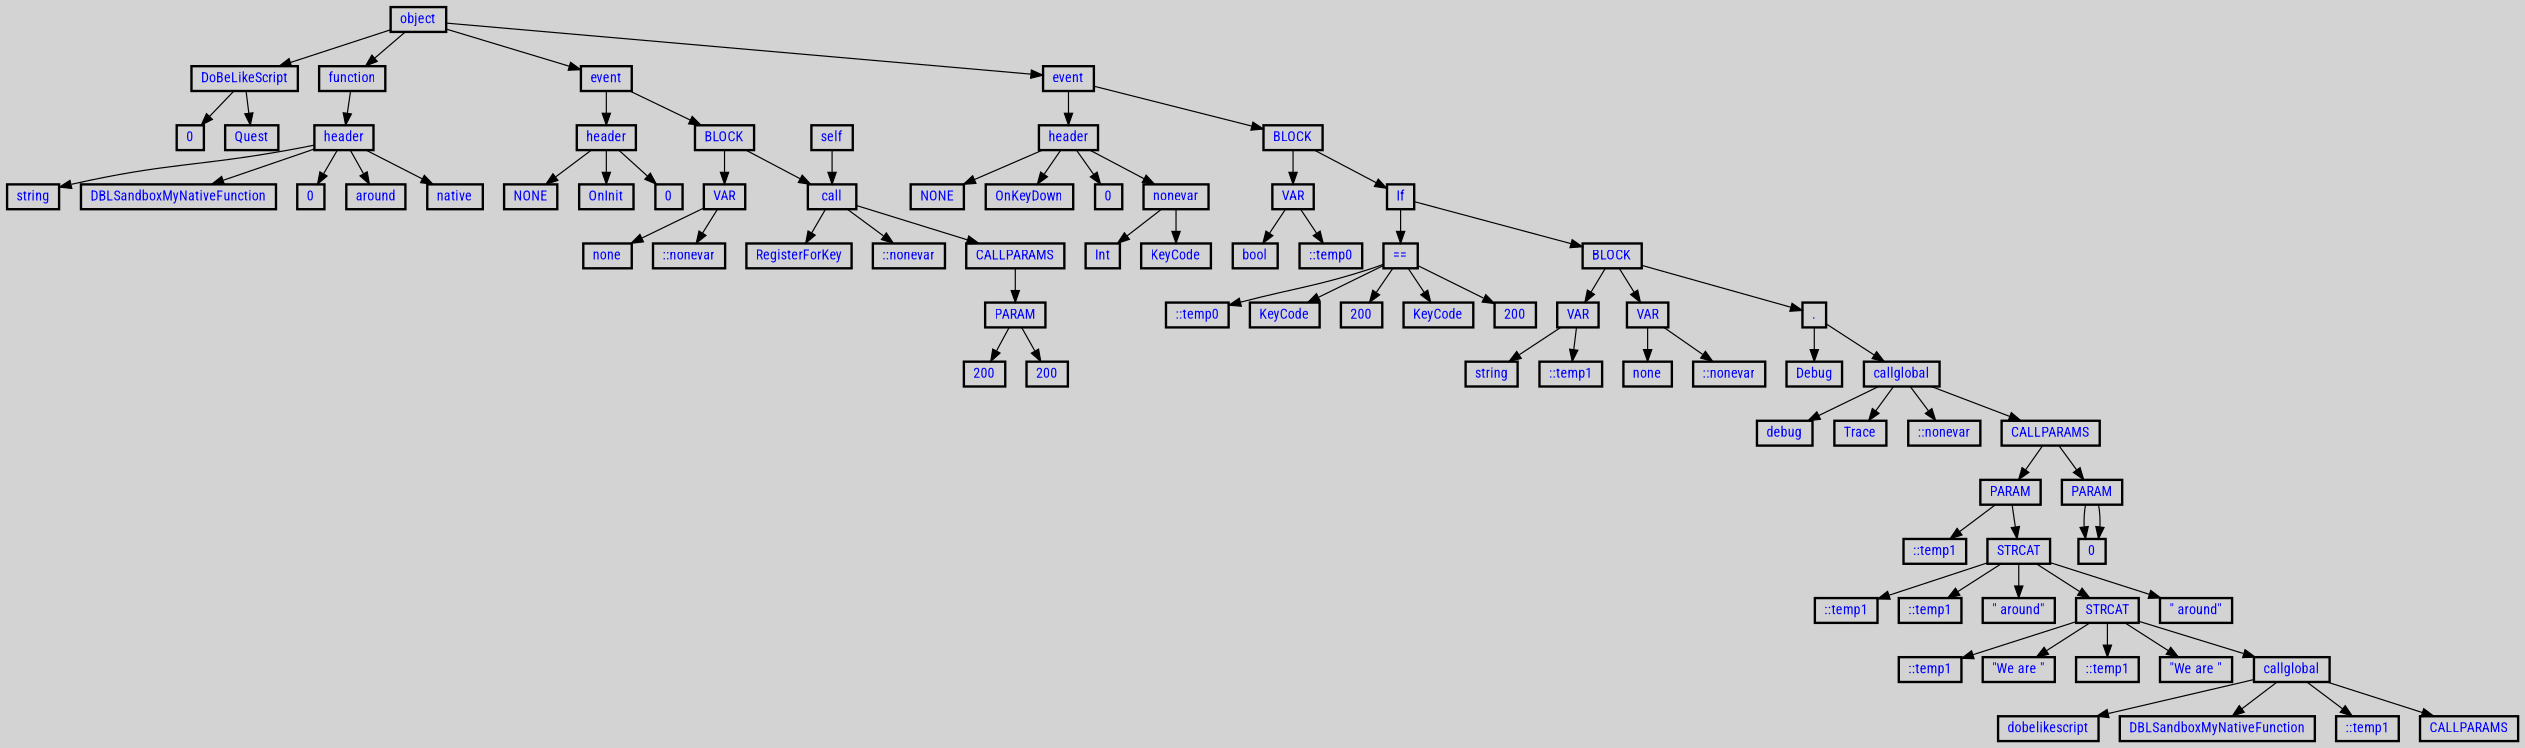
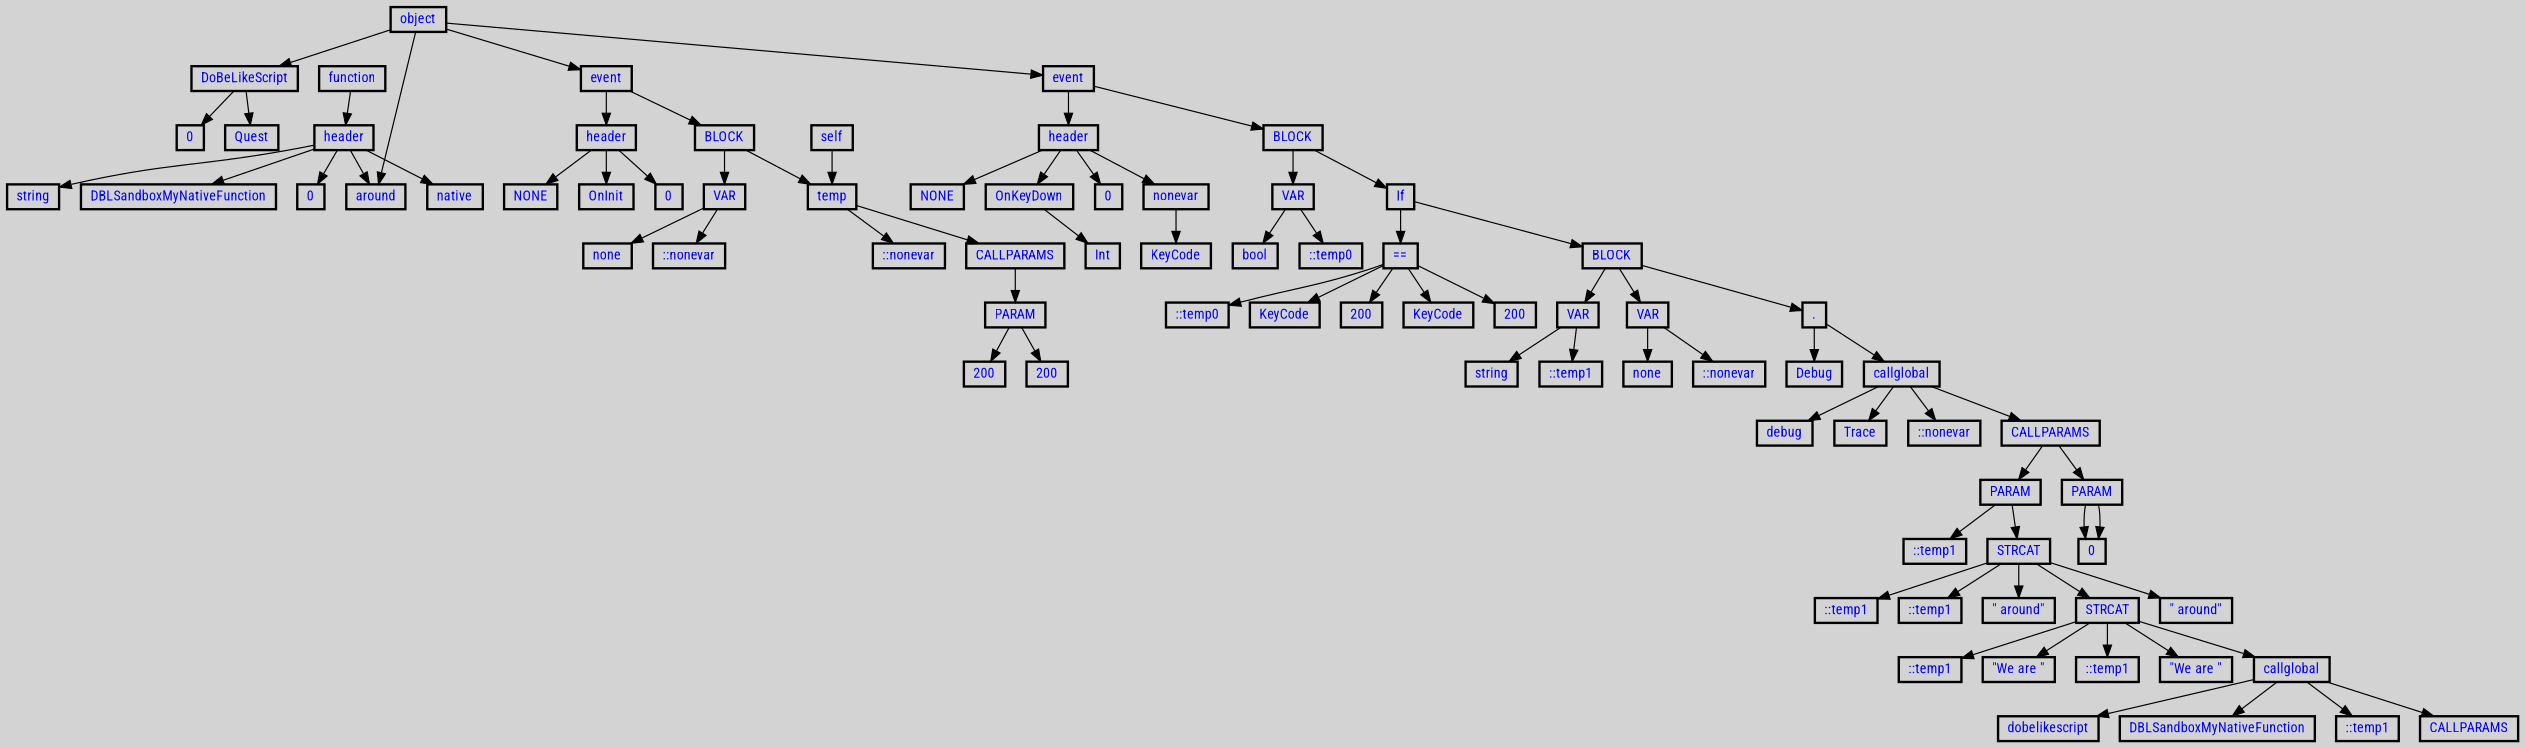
edge "object" -> "function": now "object" -> "around"
node "call": label "call" -> "temp"
edge "nonevar" -> "Int": now "OnKeyDown" -> "Int"
node "RegisterForKey": removed
